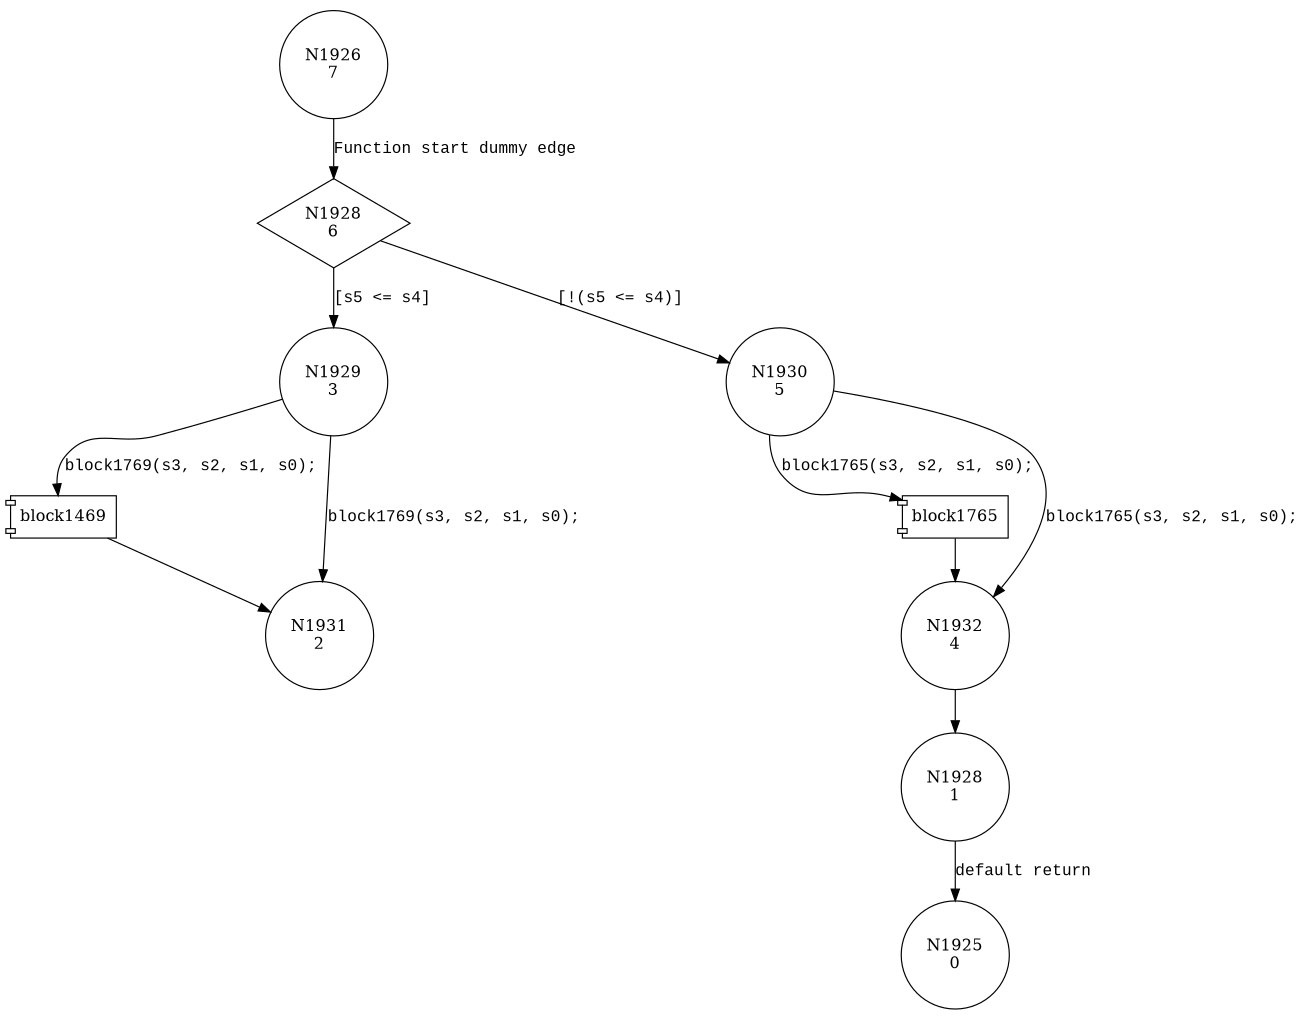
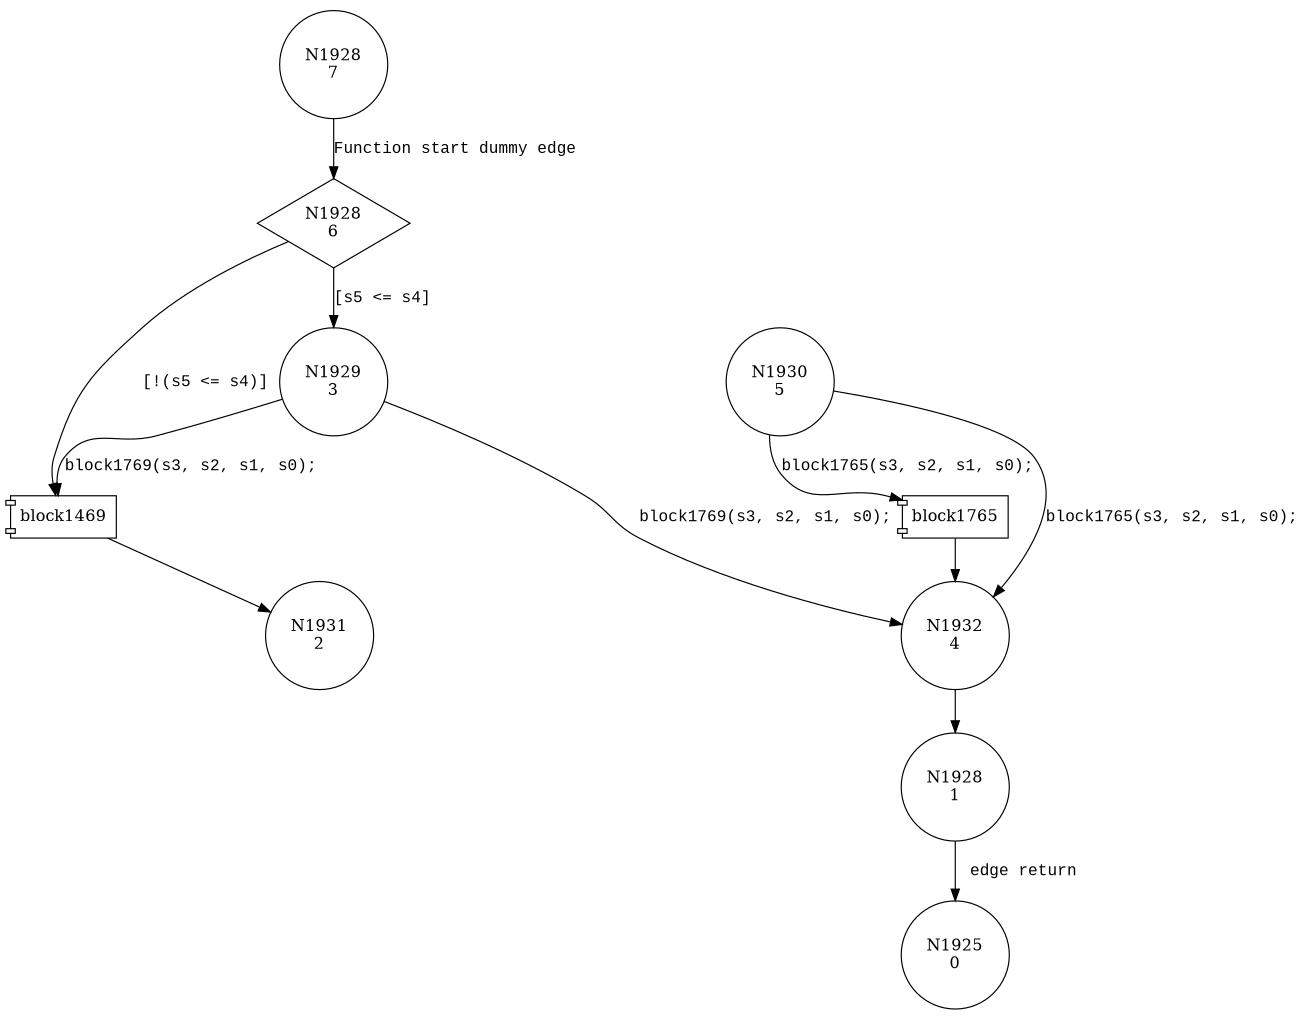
node "N1926 7": label "N1926 7" -> "N1928 7"
edge "N1928 6" -> "N1930 5": now "N1928 6" -> "block1469"
edge "N1929 3" -> "N1931 2": now "N1929 3" -> "N1932 4"
edge "N1928 1" -> "N1925 0": label "default return" -> "edge return"
